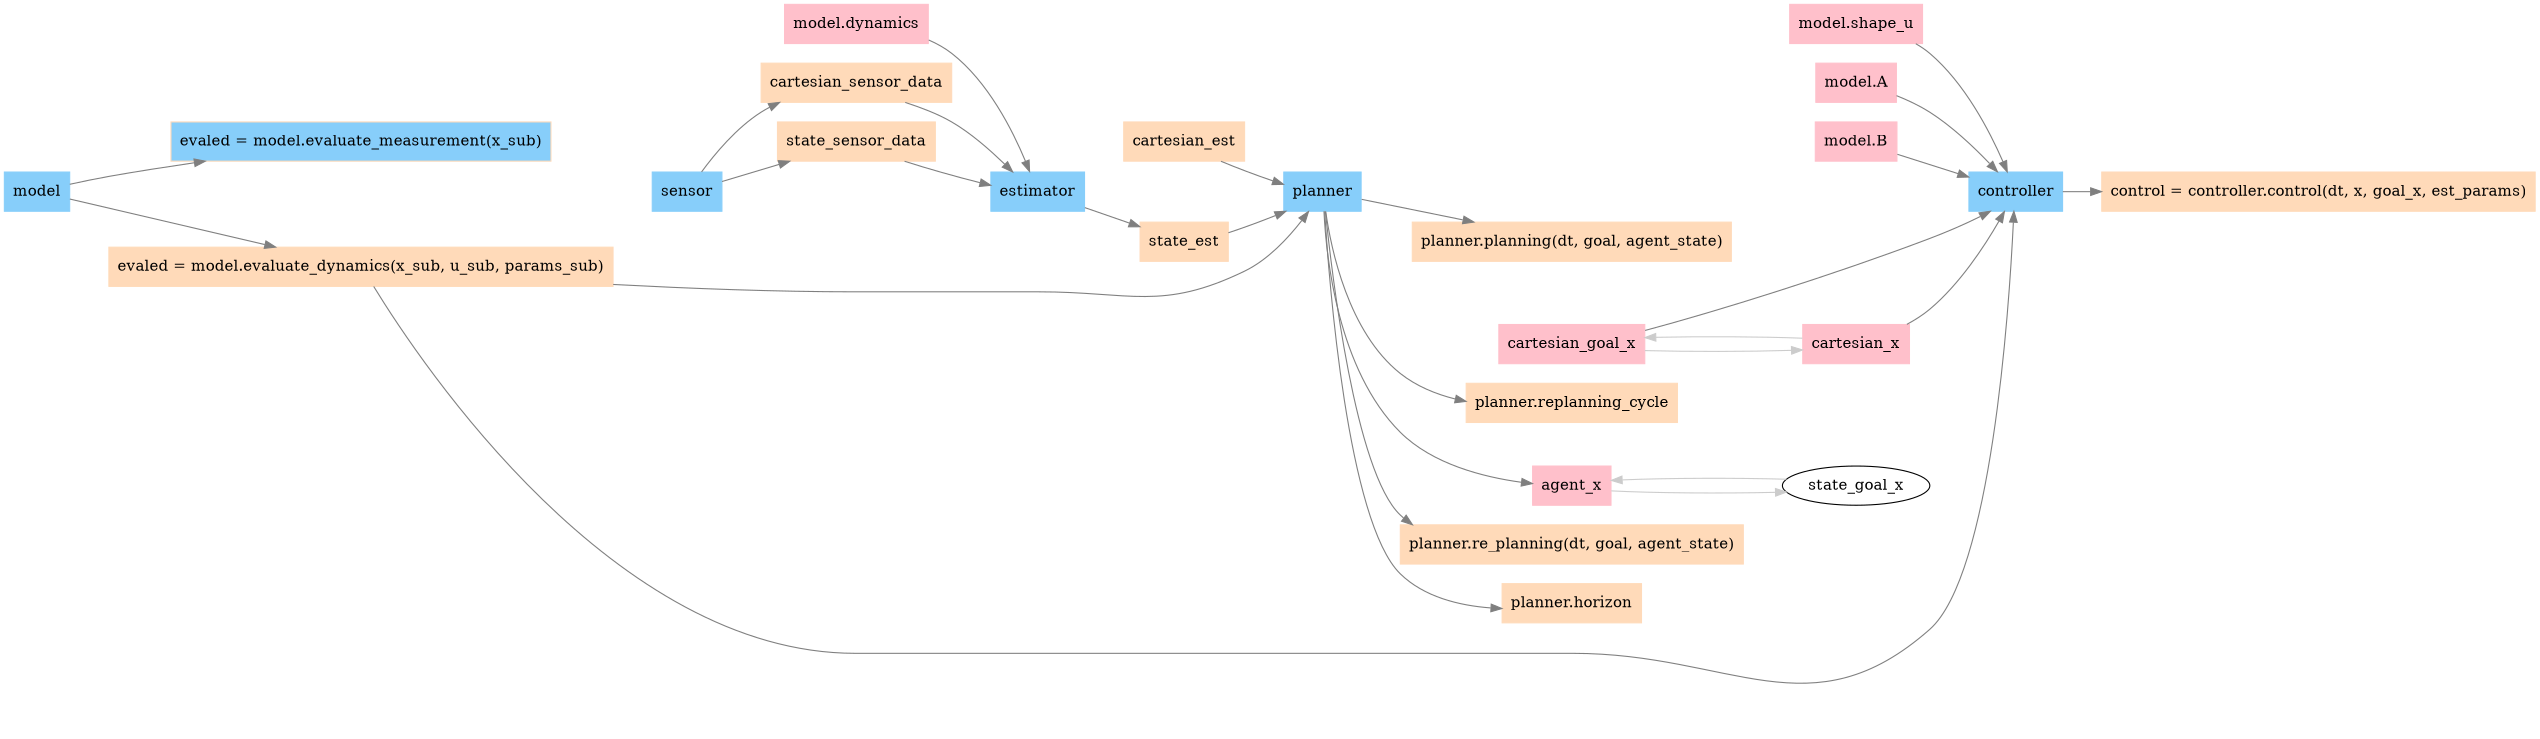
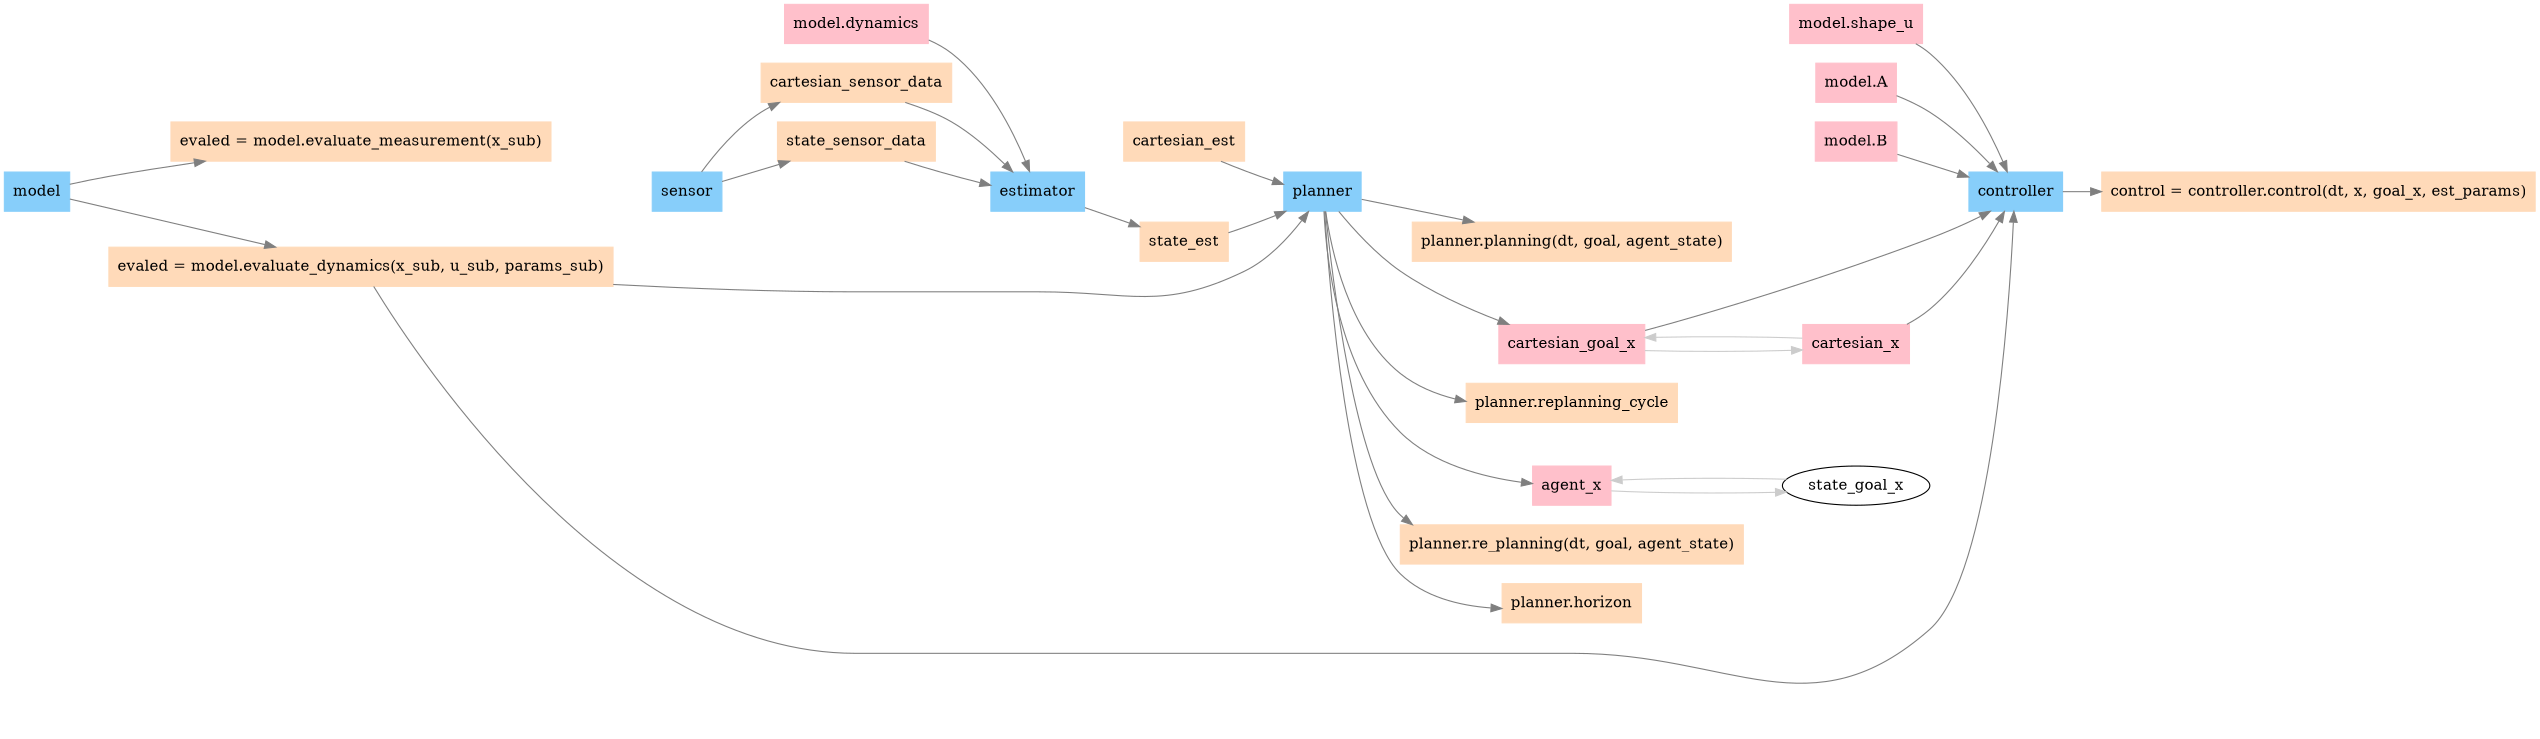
node "evaled = model.evaluate_measurement(x_sub)": fillcolor lightskyblue -> peachpuff
edge "planner" -> "cartesian_goal_x": added
